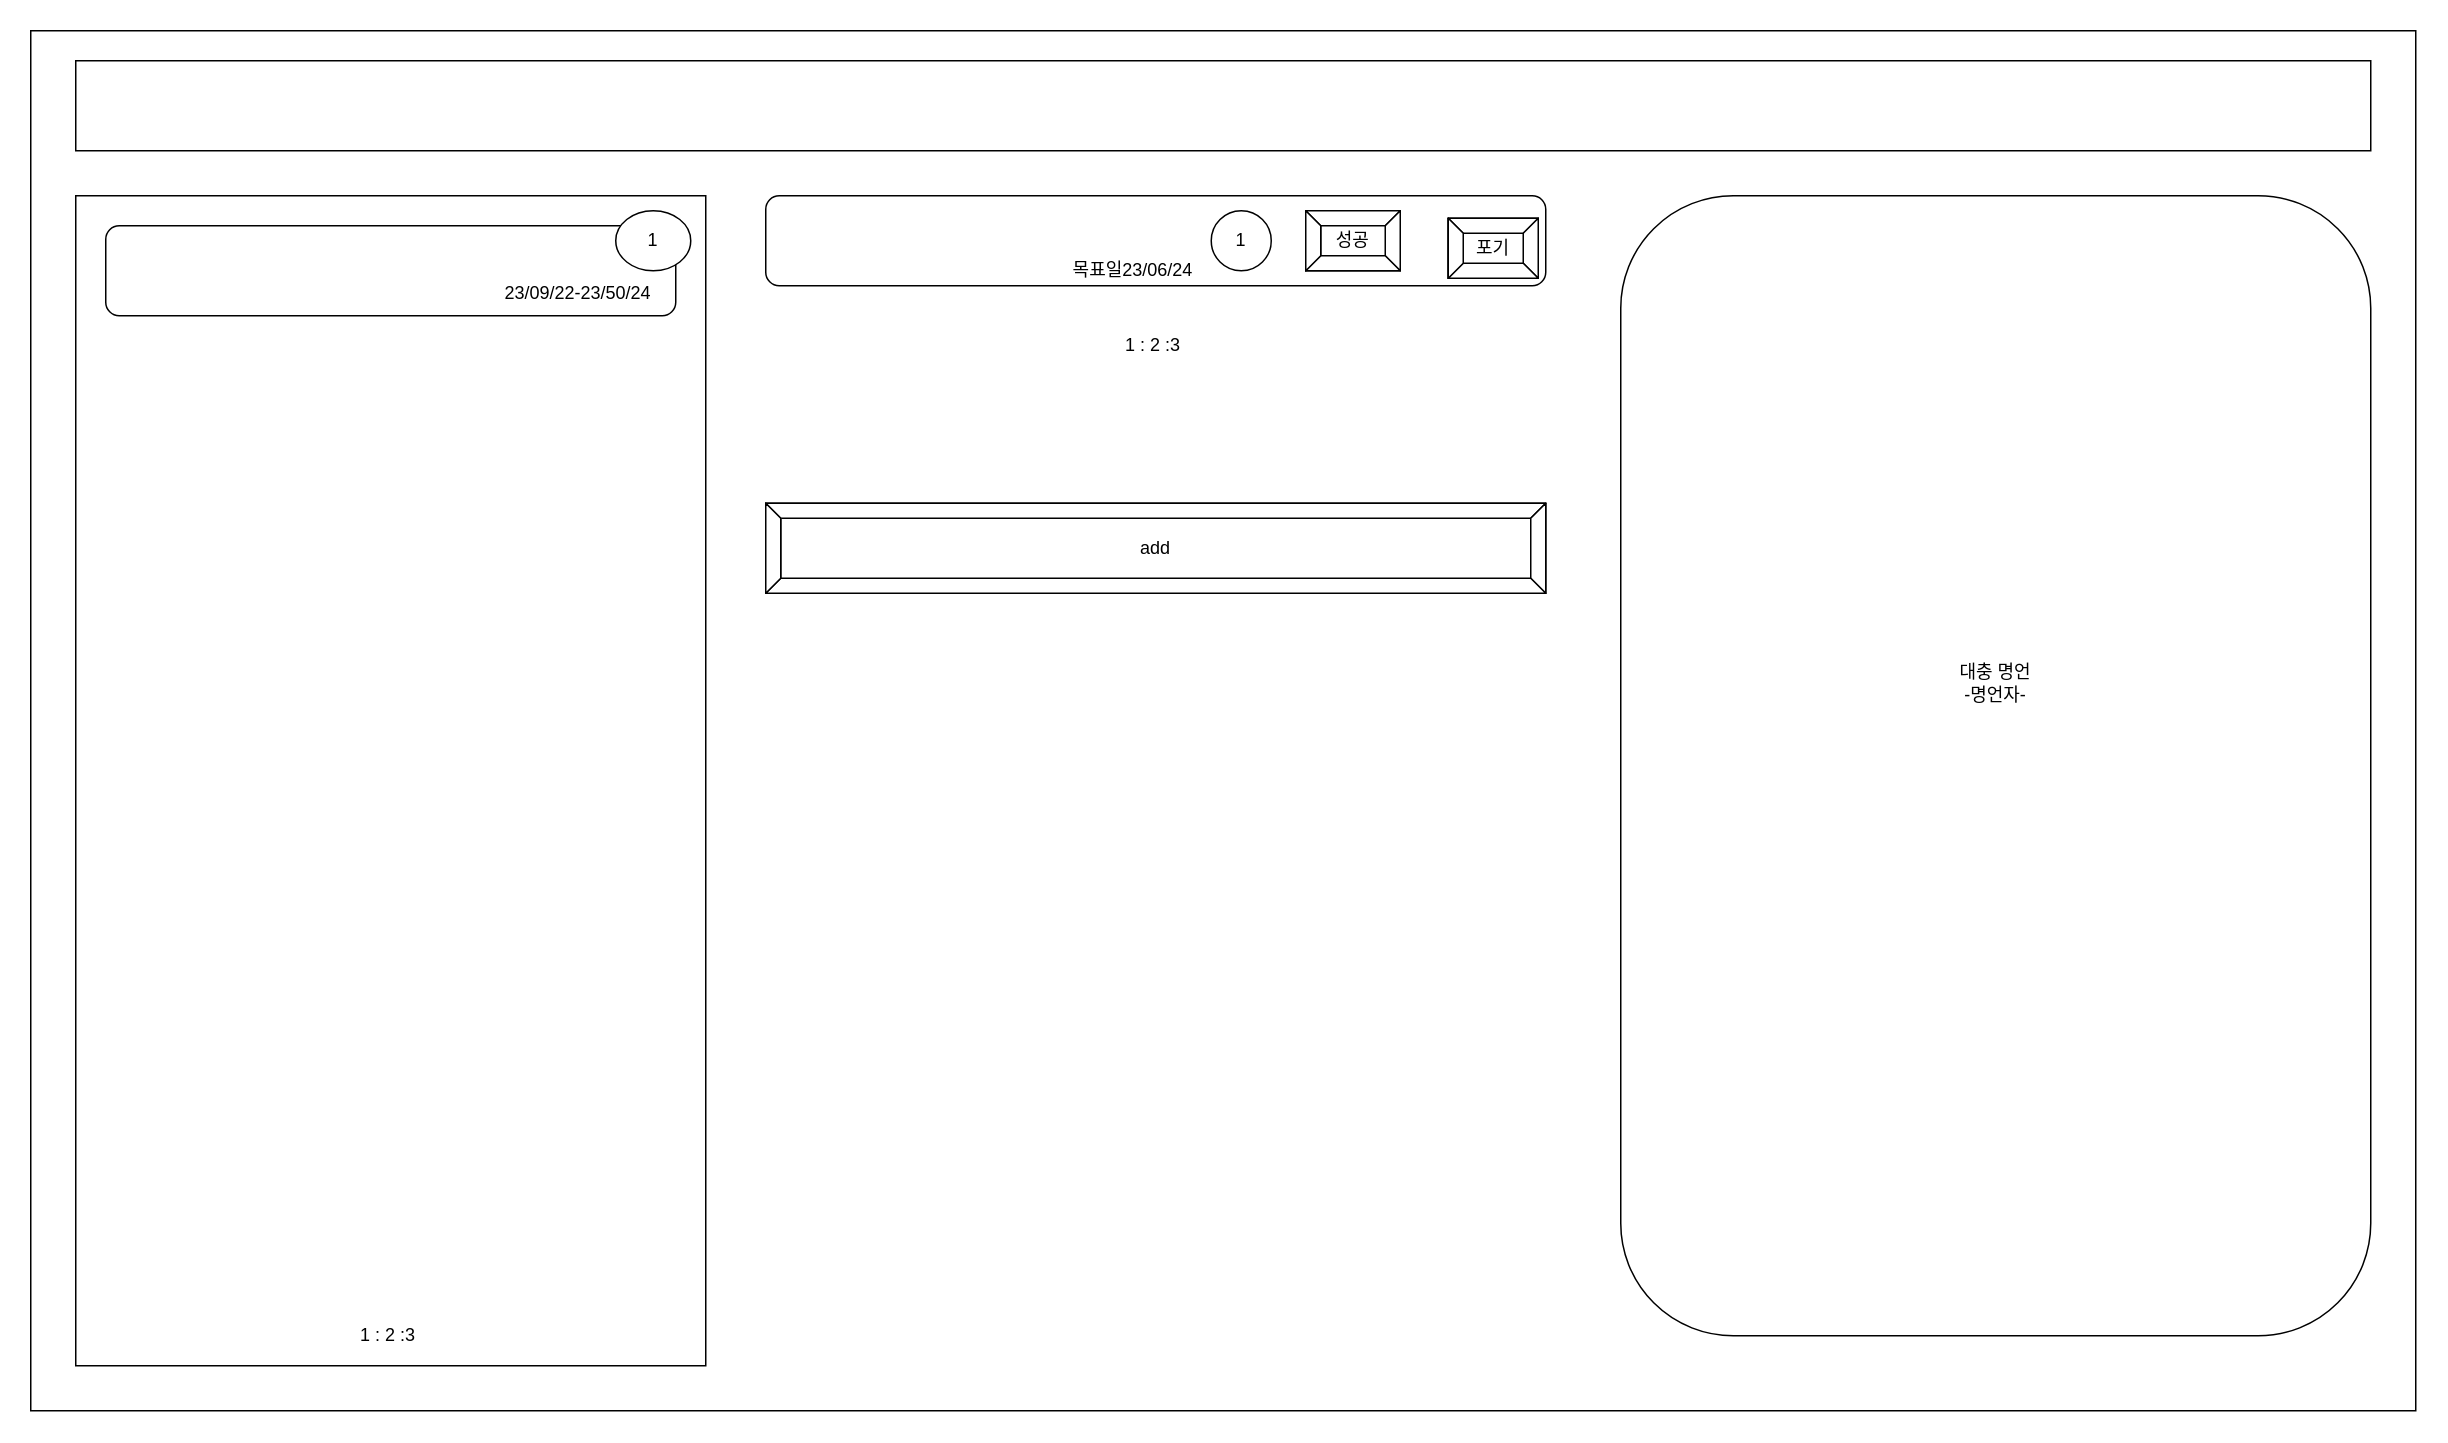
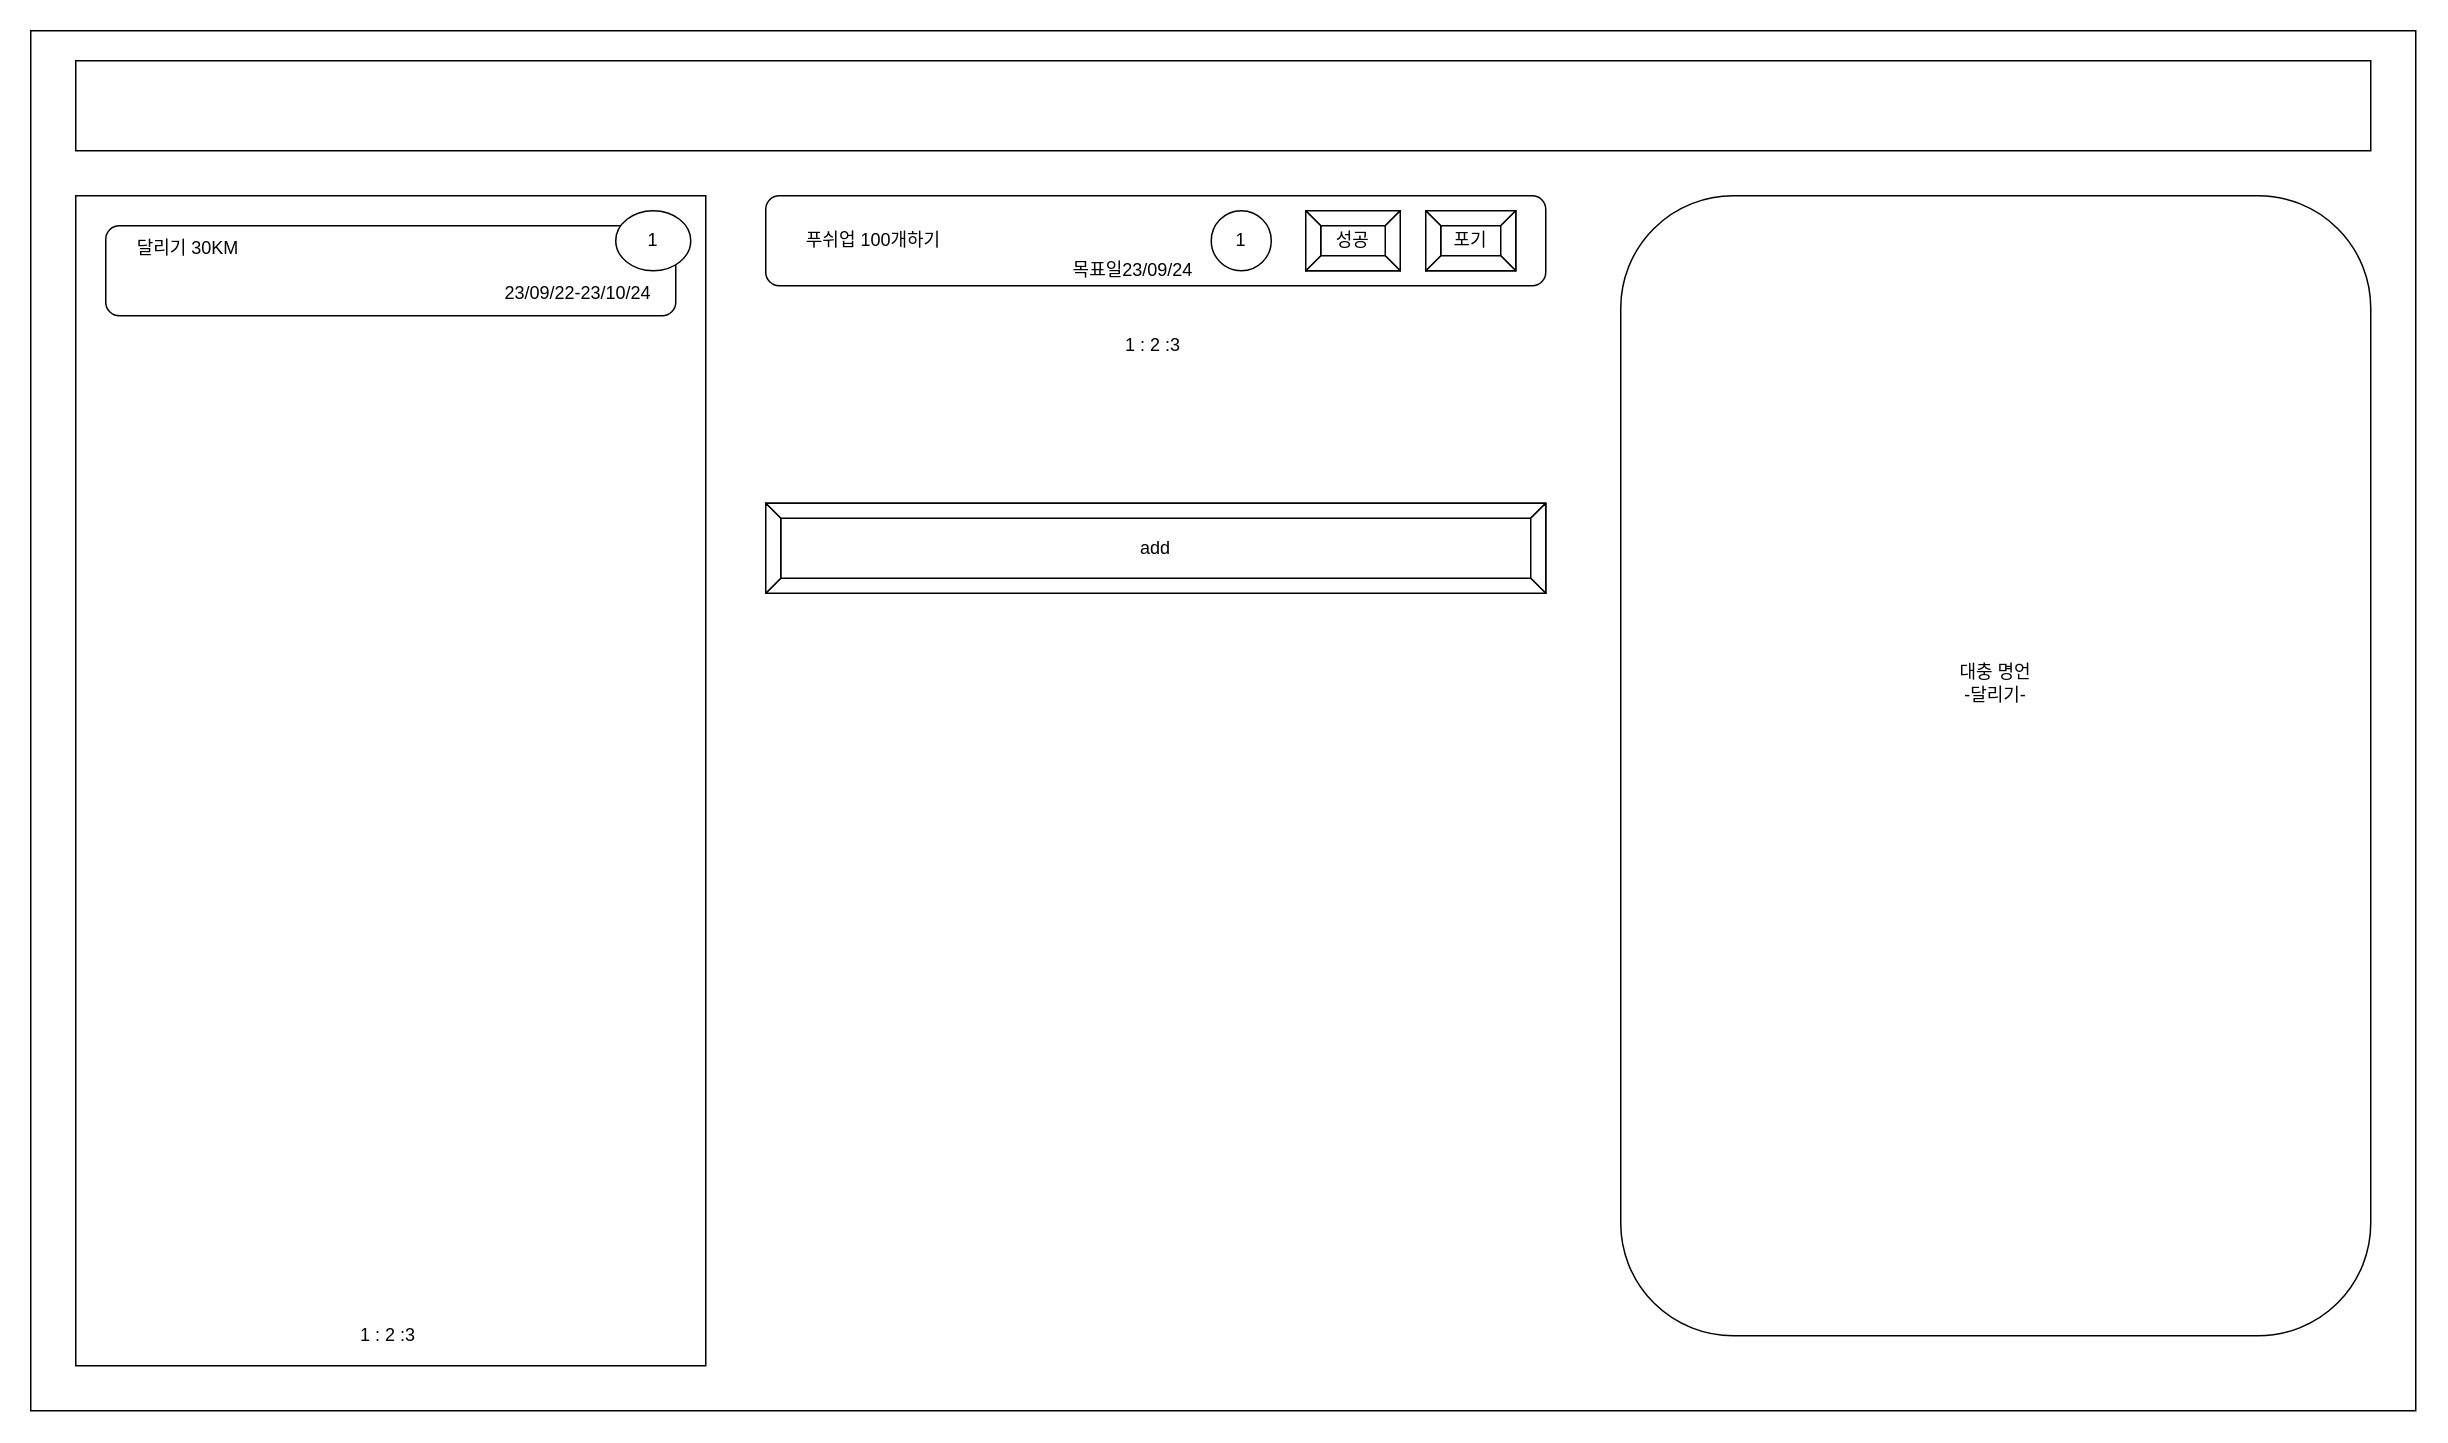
node "푸쉬업 100개하기": added
node "달리기 30KM": added
node "포기": moved (1493, 248) -> (1471, 241)
node "목표일23/06/24": label "목표일23/06/24" -> "목표일23/09/24"
node "23/09/22-23/50/24": label "23/09/22-23/50/24" -> "23/09/22-23/10/24"
node "대충 명언 -명언자-": label "대충 명언 -명언자-" -> "대충 명언 -달리기-"
